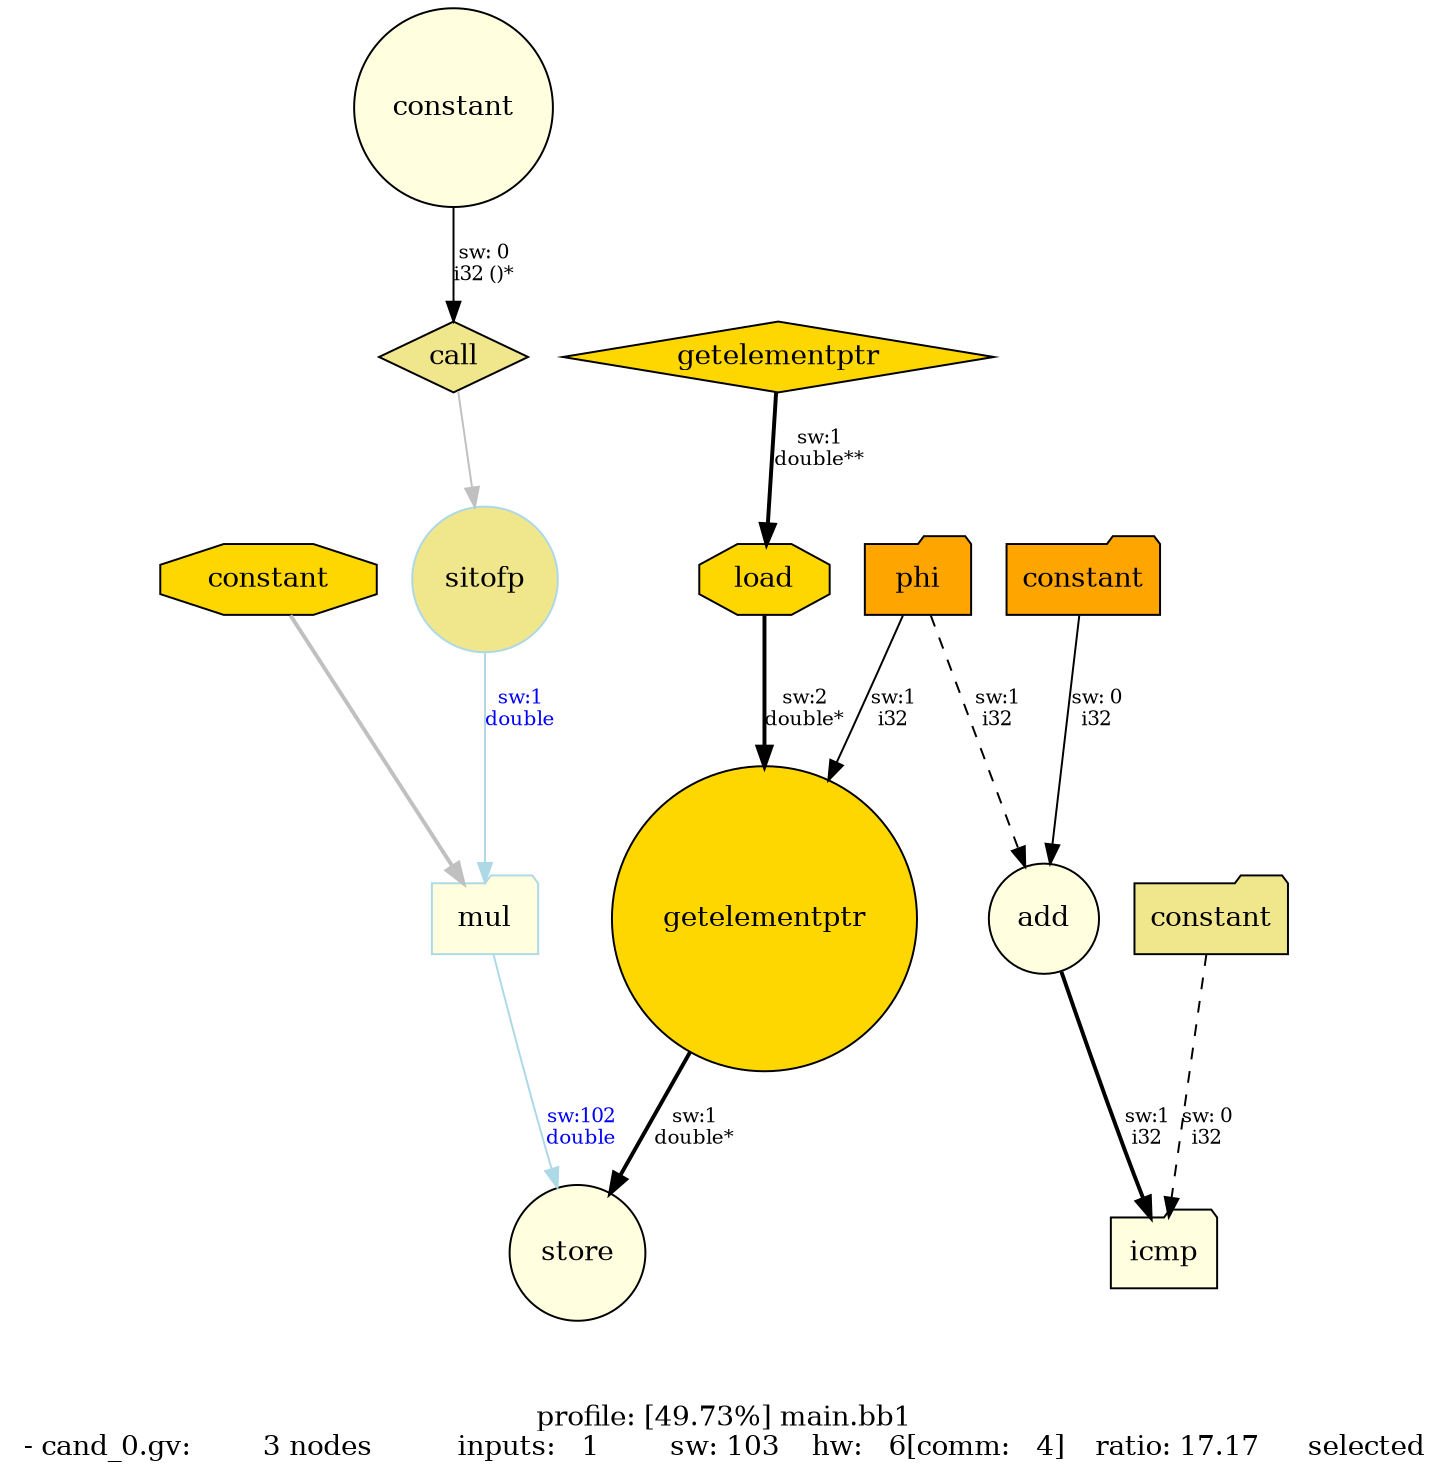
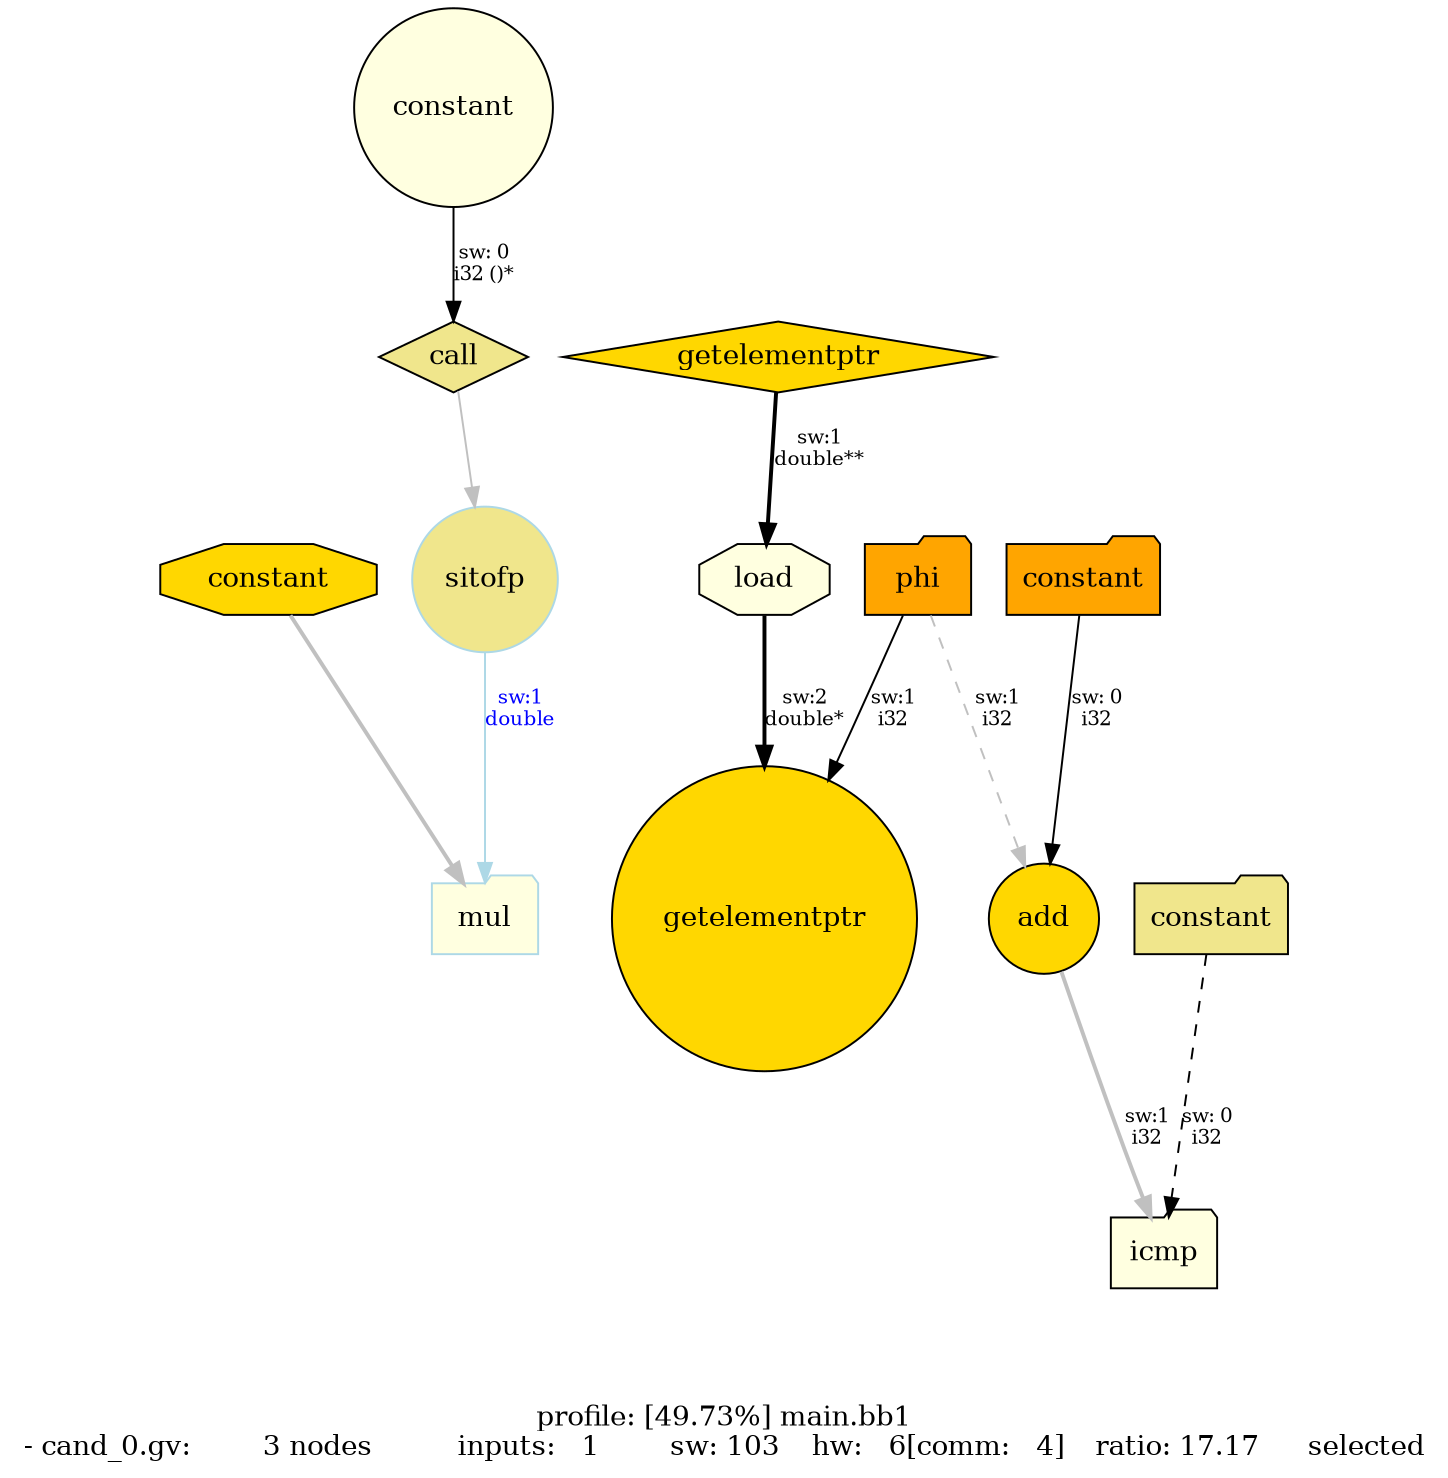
node "load": fillcolor gold -> lightyellow
edge "phi" -> "add": color black -> gray
node "add": fillcolor lightyellow -> gold
edge "add" -> "icmp": color black -> gray
node "store": removed
